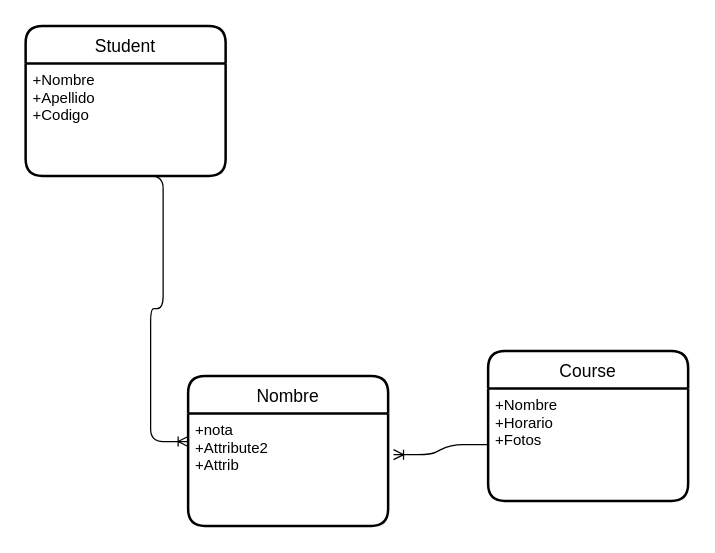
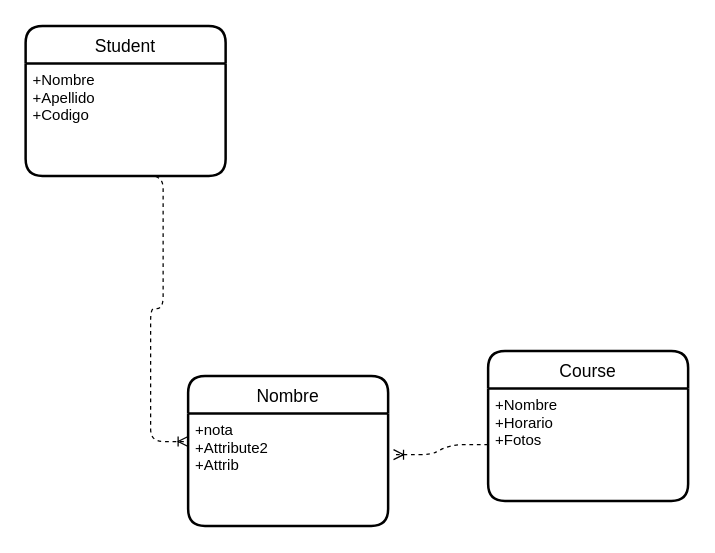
edge "+Nombre +Apellido +Codigo" -> "+nota +Attribute2 +Attrib": style solid -> dashed
edge "+Nombre +Horario +Fotos" -> "+nota +Attribute2 +Attrib": style solid -> dashed
